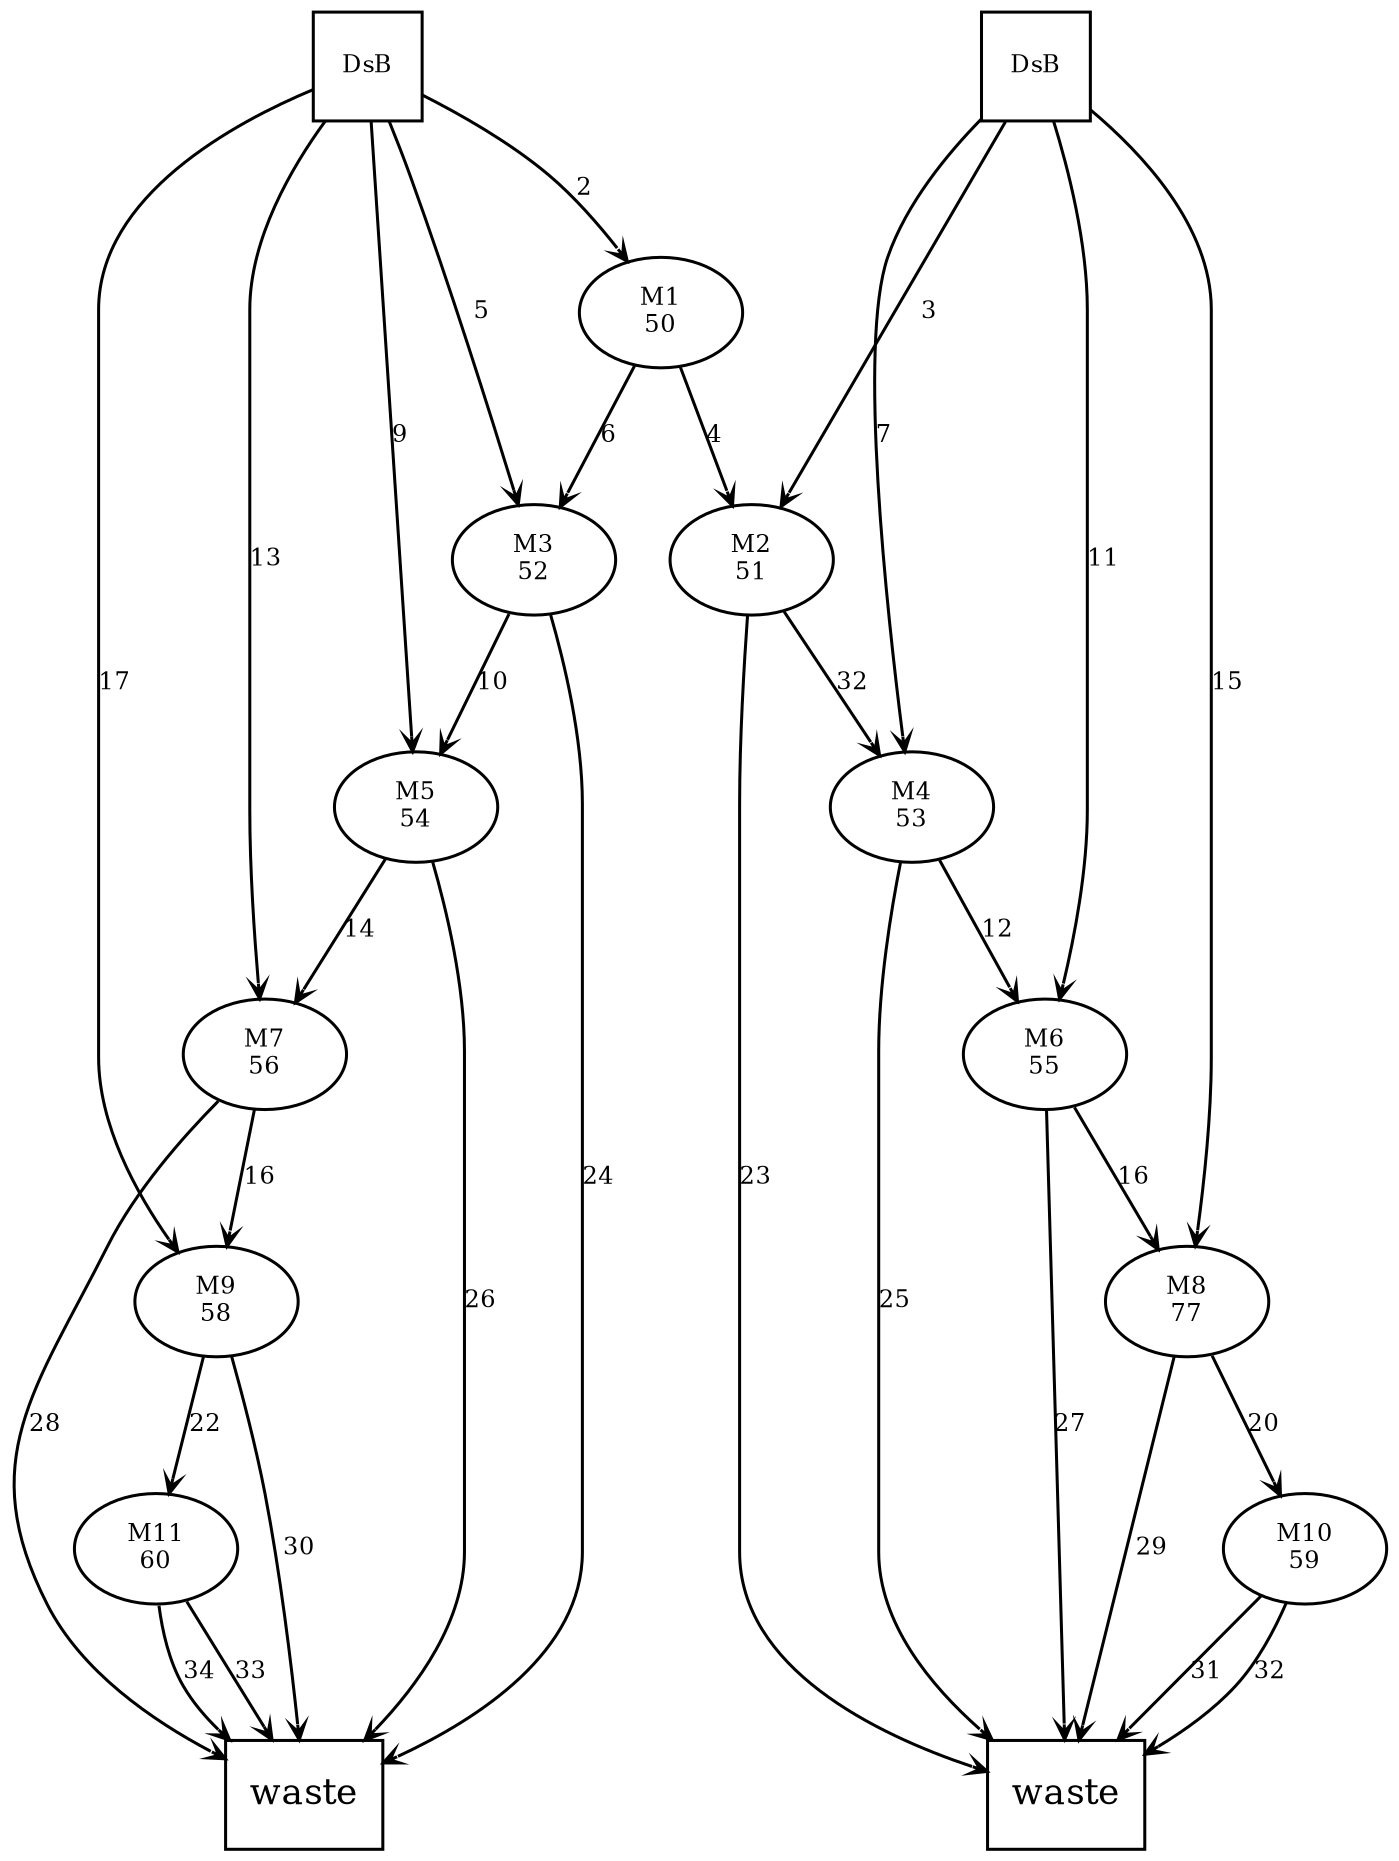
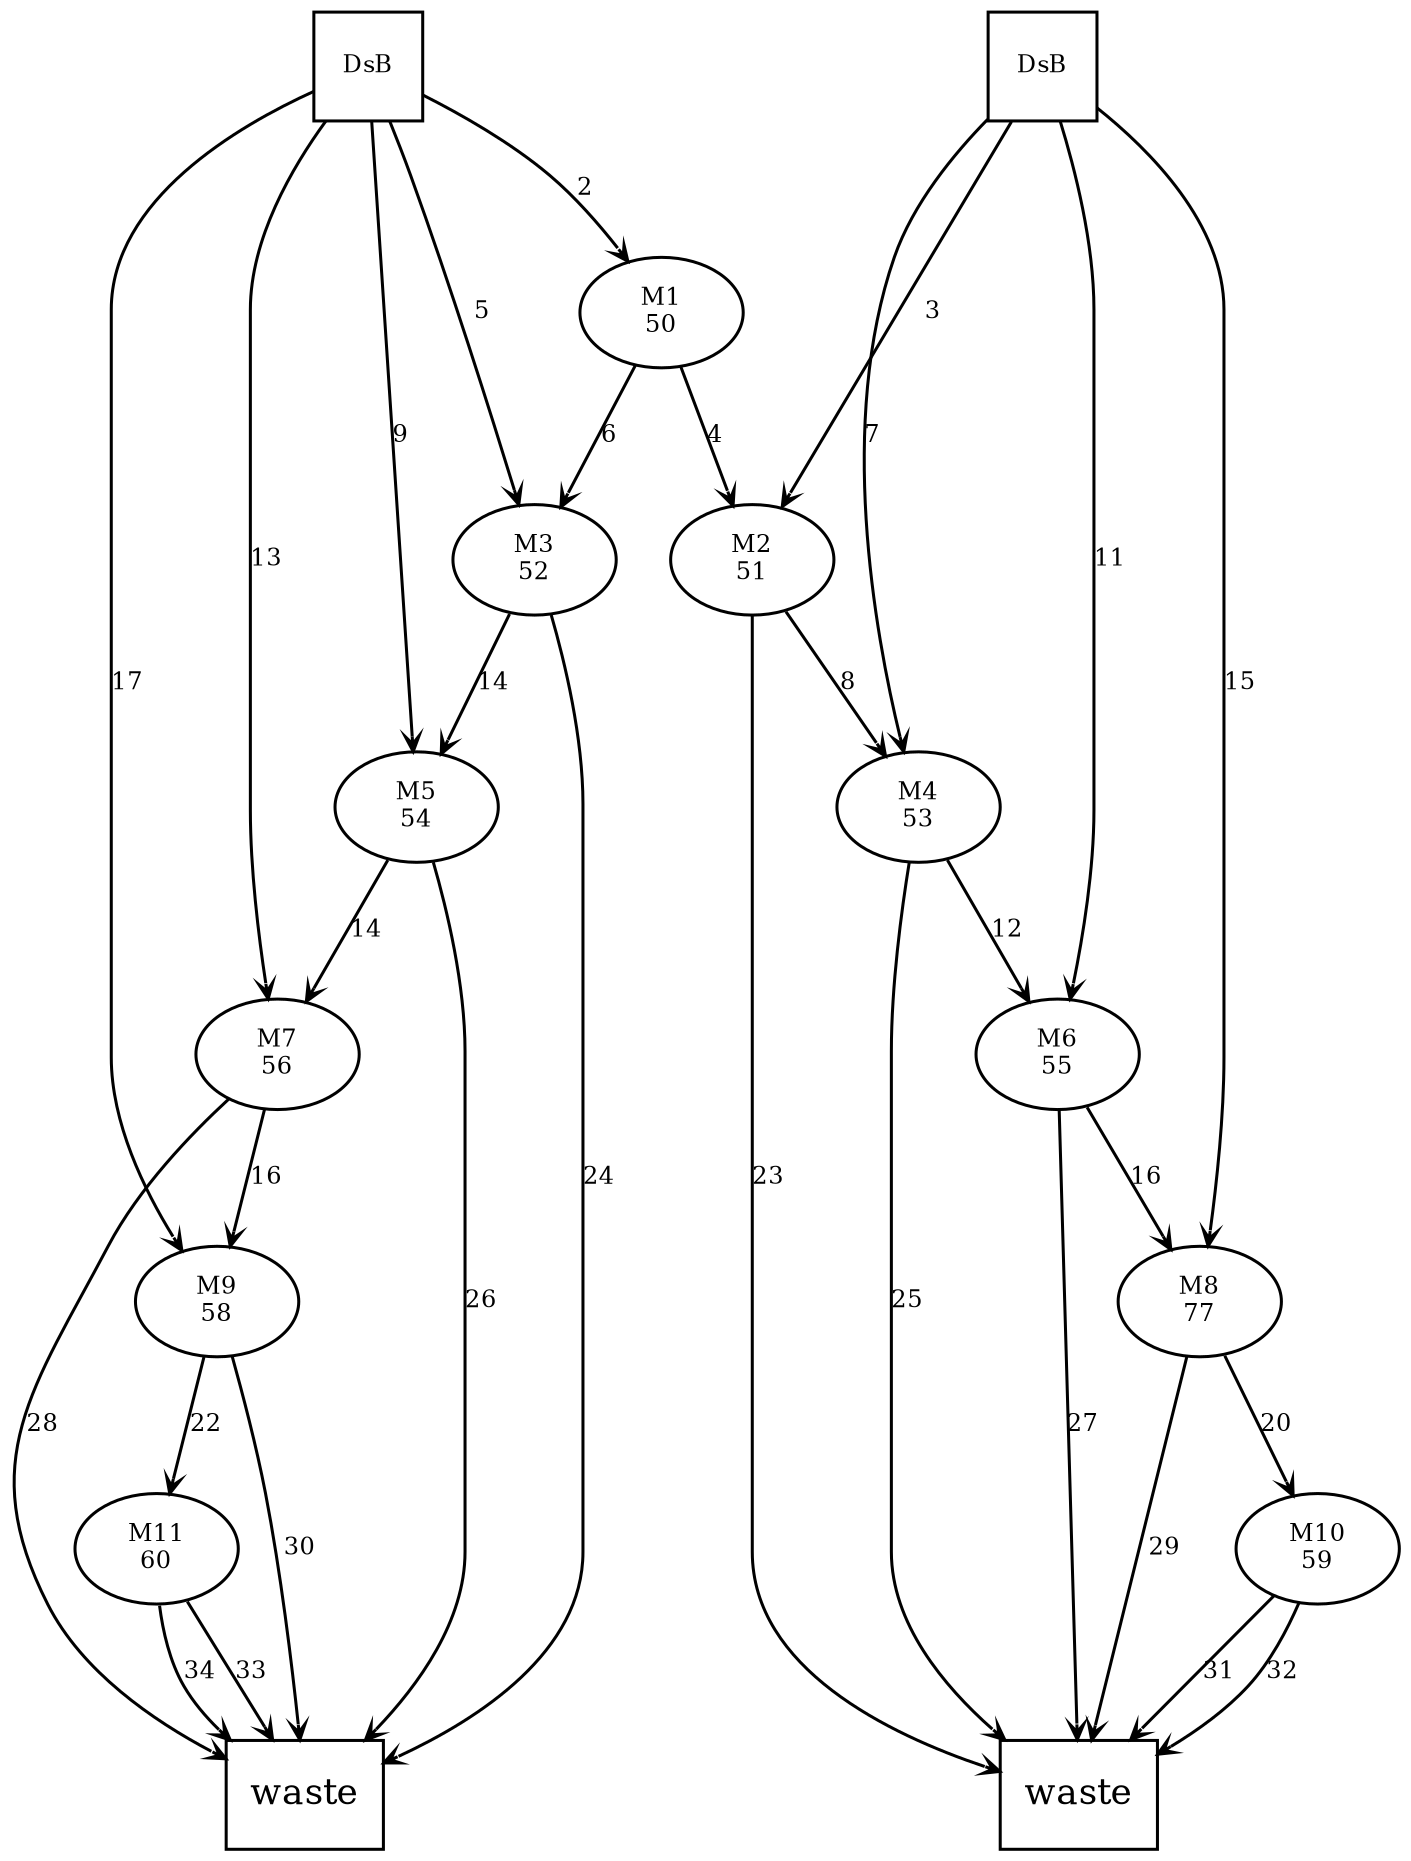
edge "M3 52" -> "M5 54": label "10" -> "14"
edge "M2 51" -> "M4 53": label "32" -> "8"
